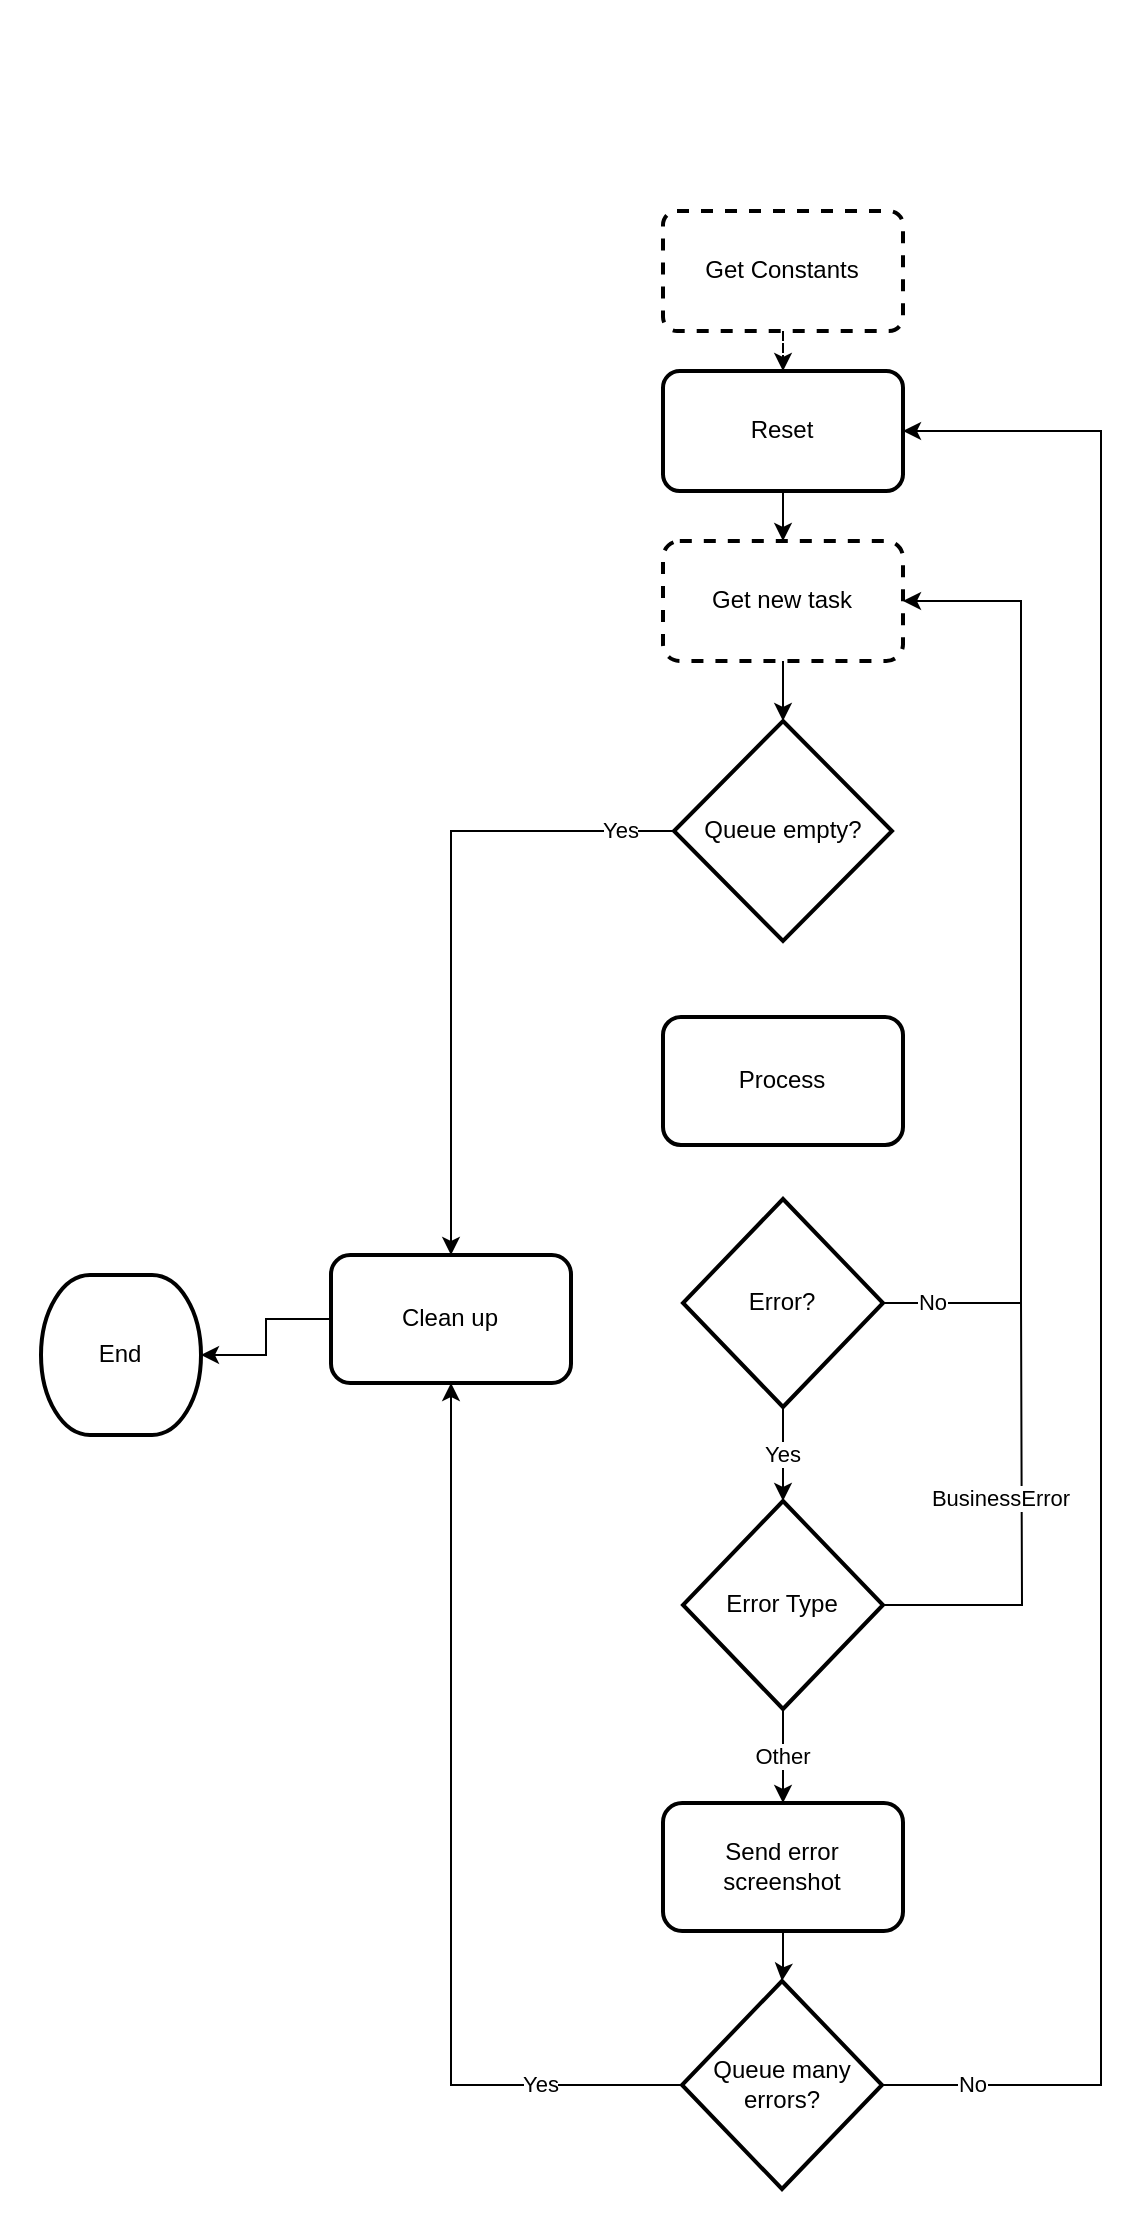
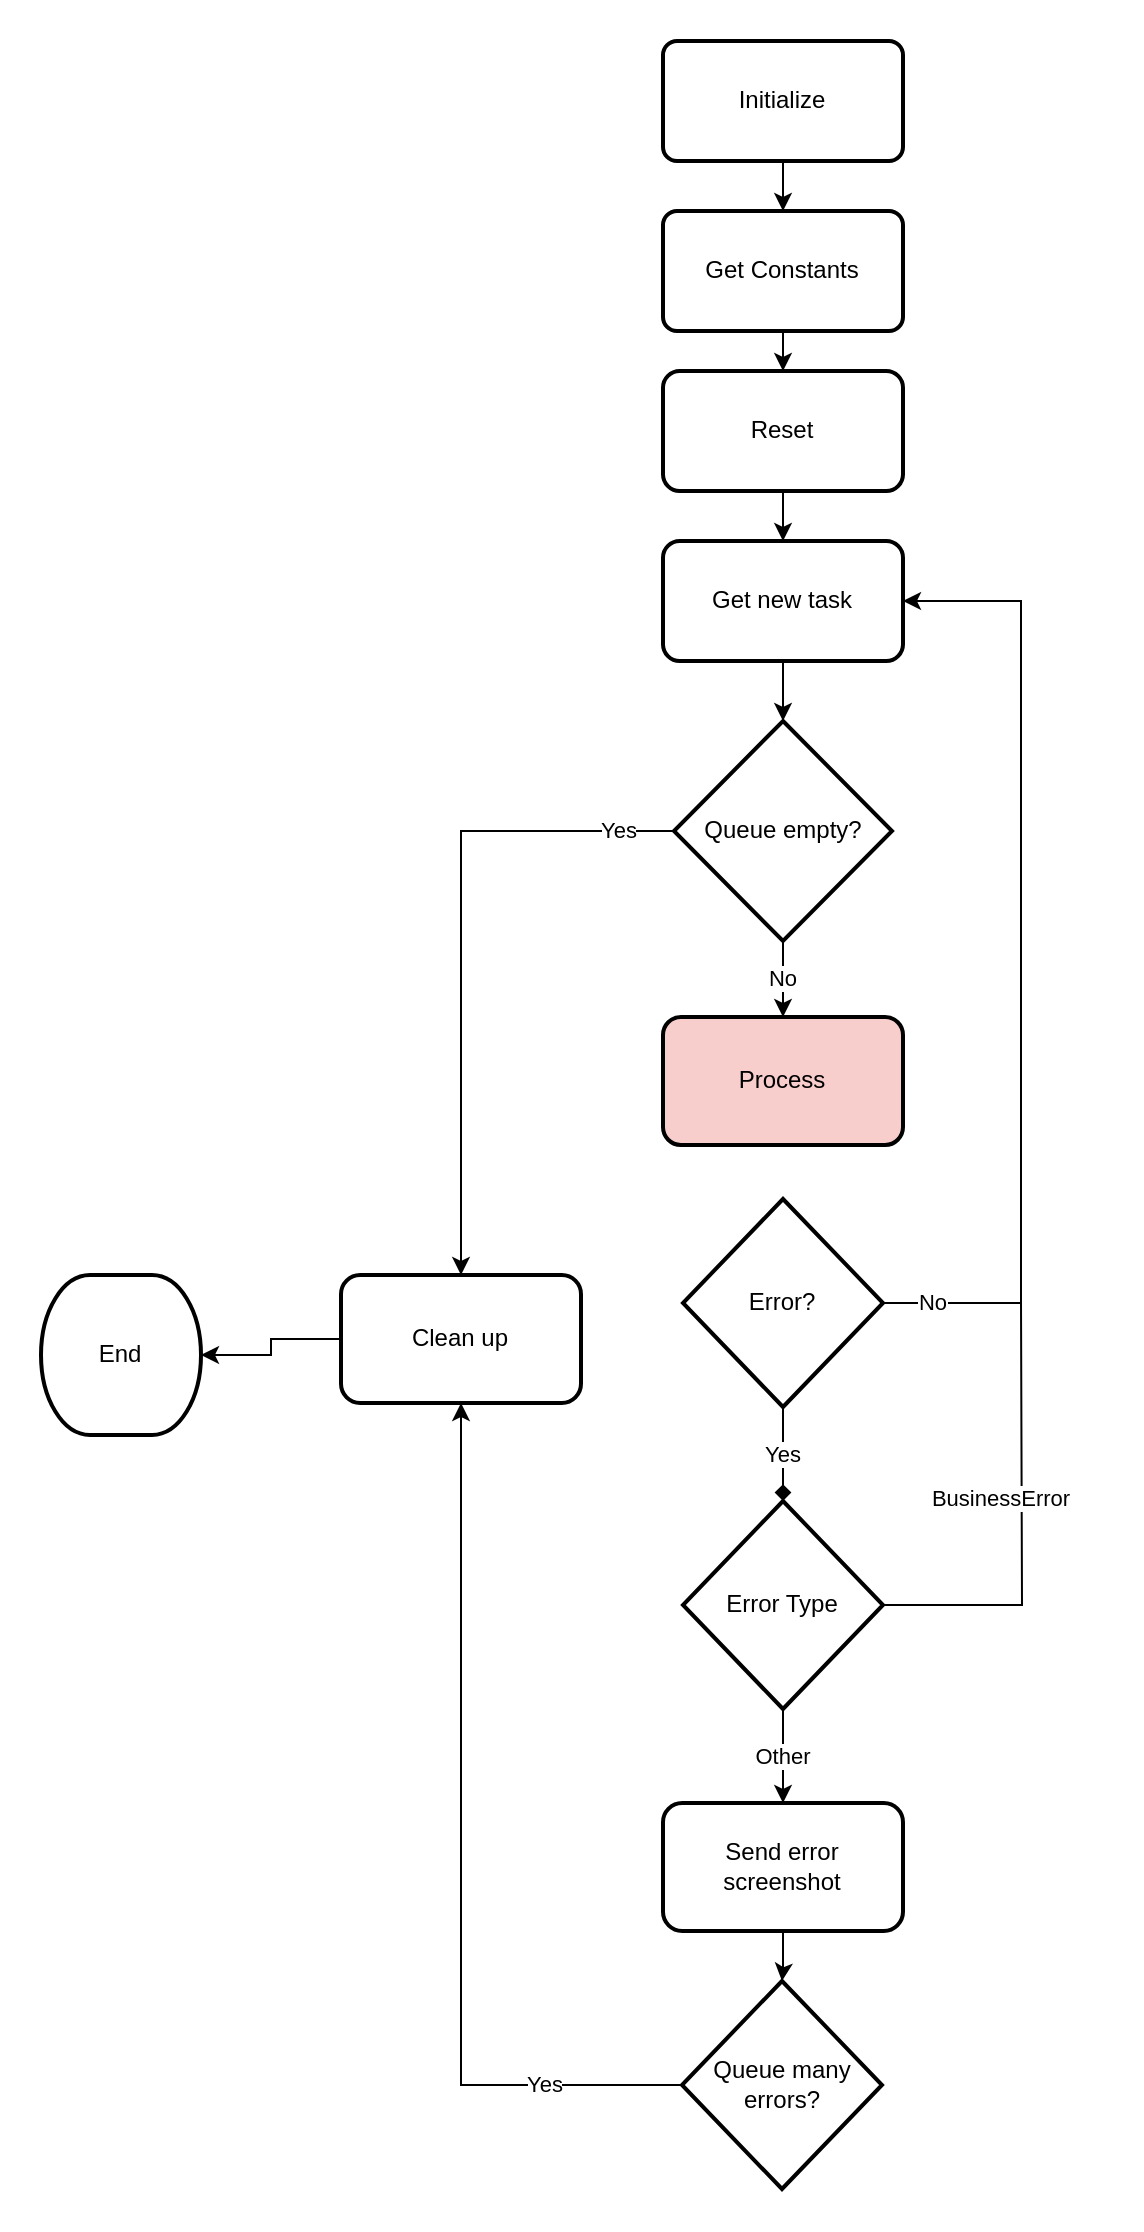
node "Initialize": added
edge "Initialize" -> "Get Constants": added
node "Get Constants": style dashed -> solid
edge "Get Constants" -> "Reset": style dashed -> solid
node "Get new task": style dashed -> solid
edge "Queue empty?" -> "Process": added, label "No"
node "Process": fillcolor #ffffff -> #f8cecc
edge "Queue many errors?" -> "Reset": removed, label "No"
node "Clean up": moved (451, 1319) -> (461, 1339)
edge "Error?" -> "Error Type": arrowhead classic -> diamond
